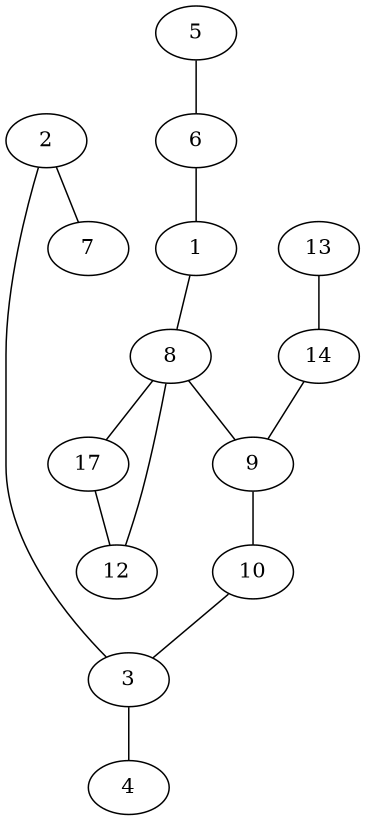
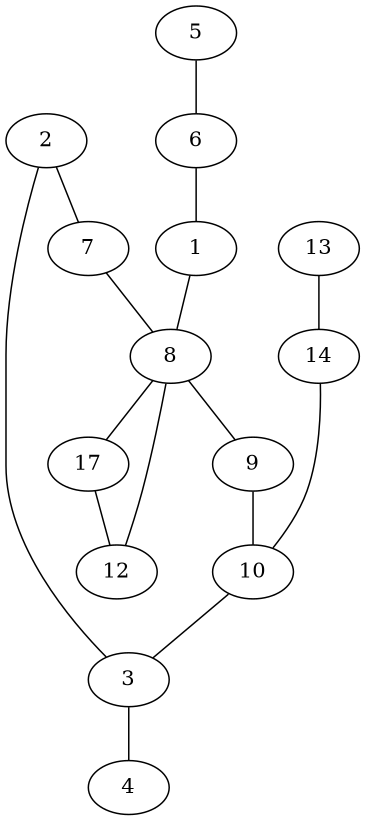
edge "7" -- "8": added
edge "14" -- "9": now "14" -- "10"
